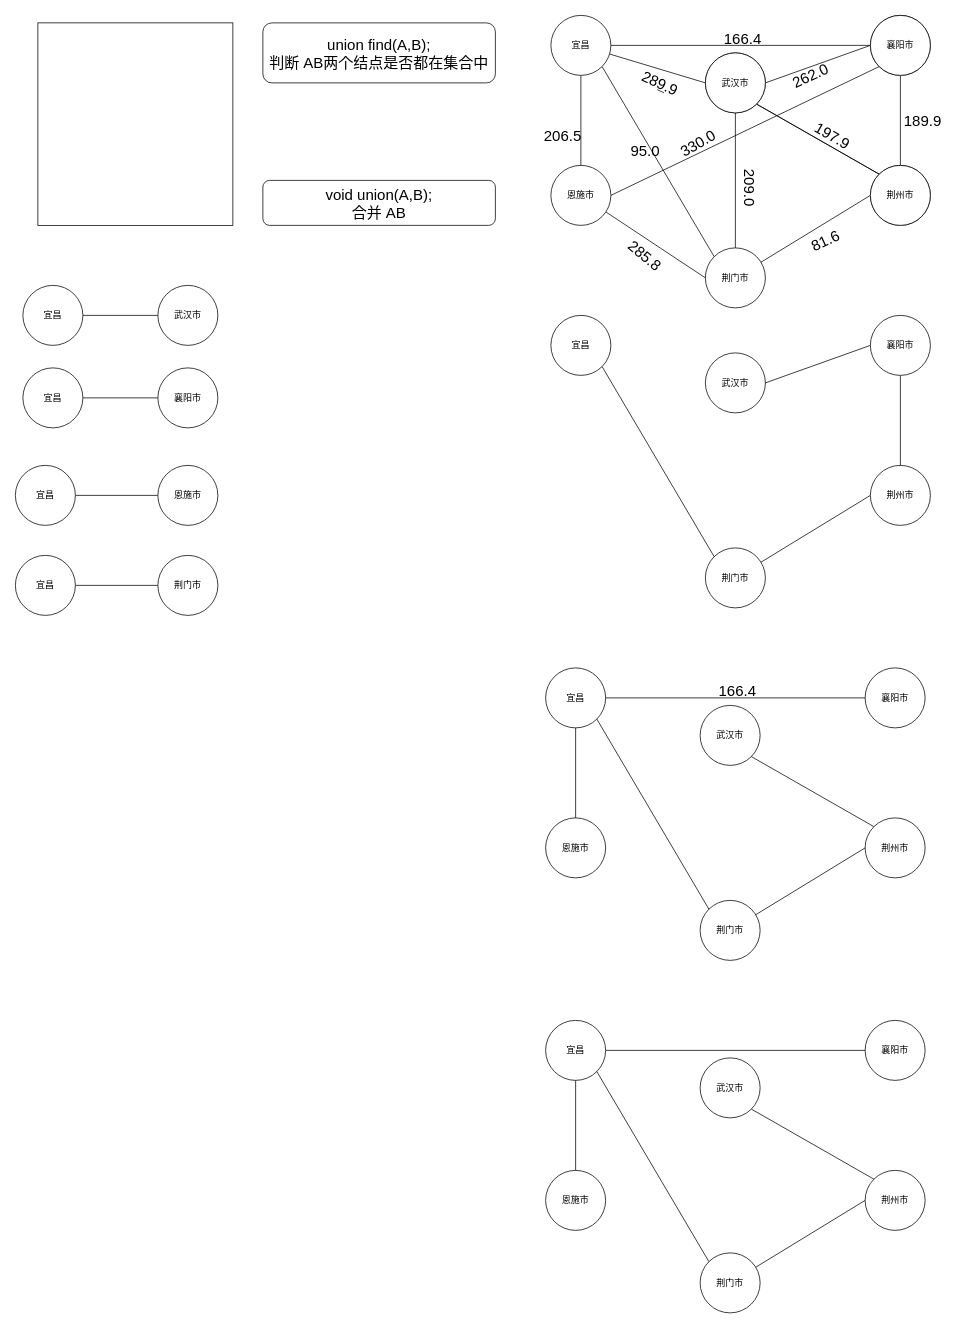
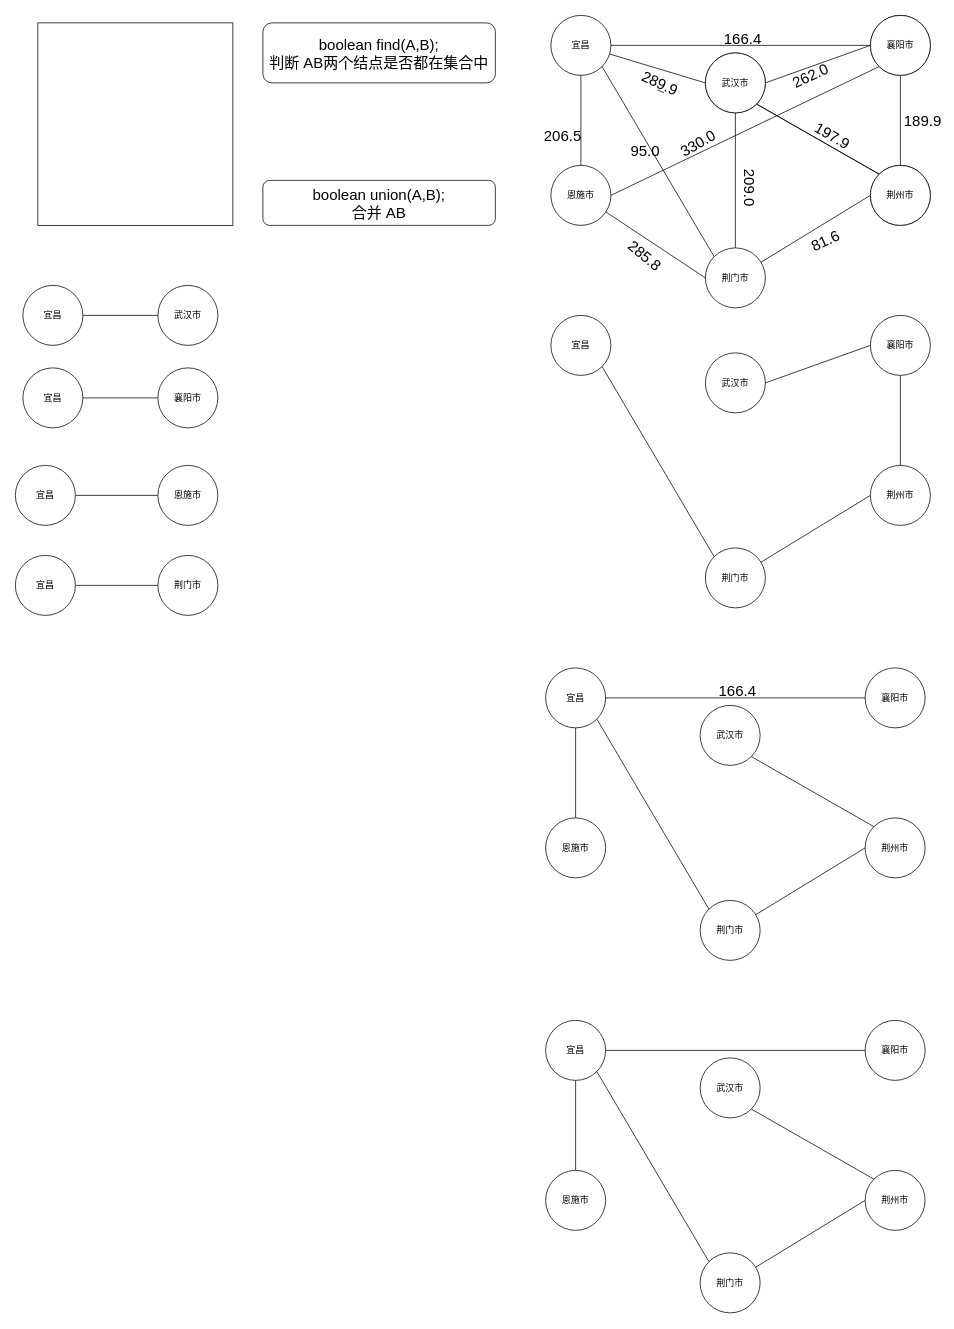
node "union find(A,B); 判断 AB两个结点是否都在集合中": label "union find(A,B); 判断 AB两个结点是否都在集合中" -> "boolean find(A,B); 判断 AB两个结点是否都在集合中"
node "void union(A,B); 合并 AB": label "void union(A,B); 合并 AB" -> "boolean union(A,B); 合并 AB"
